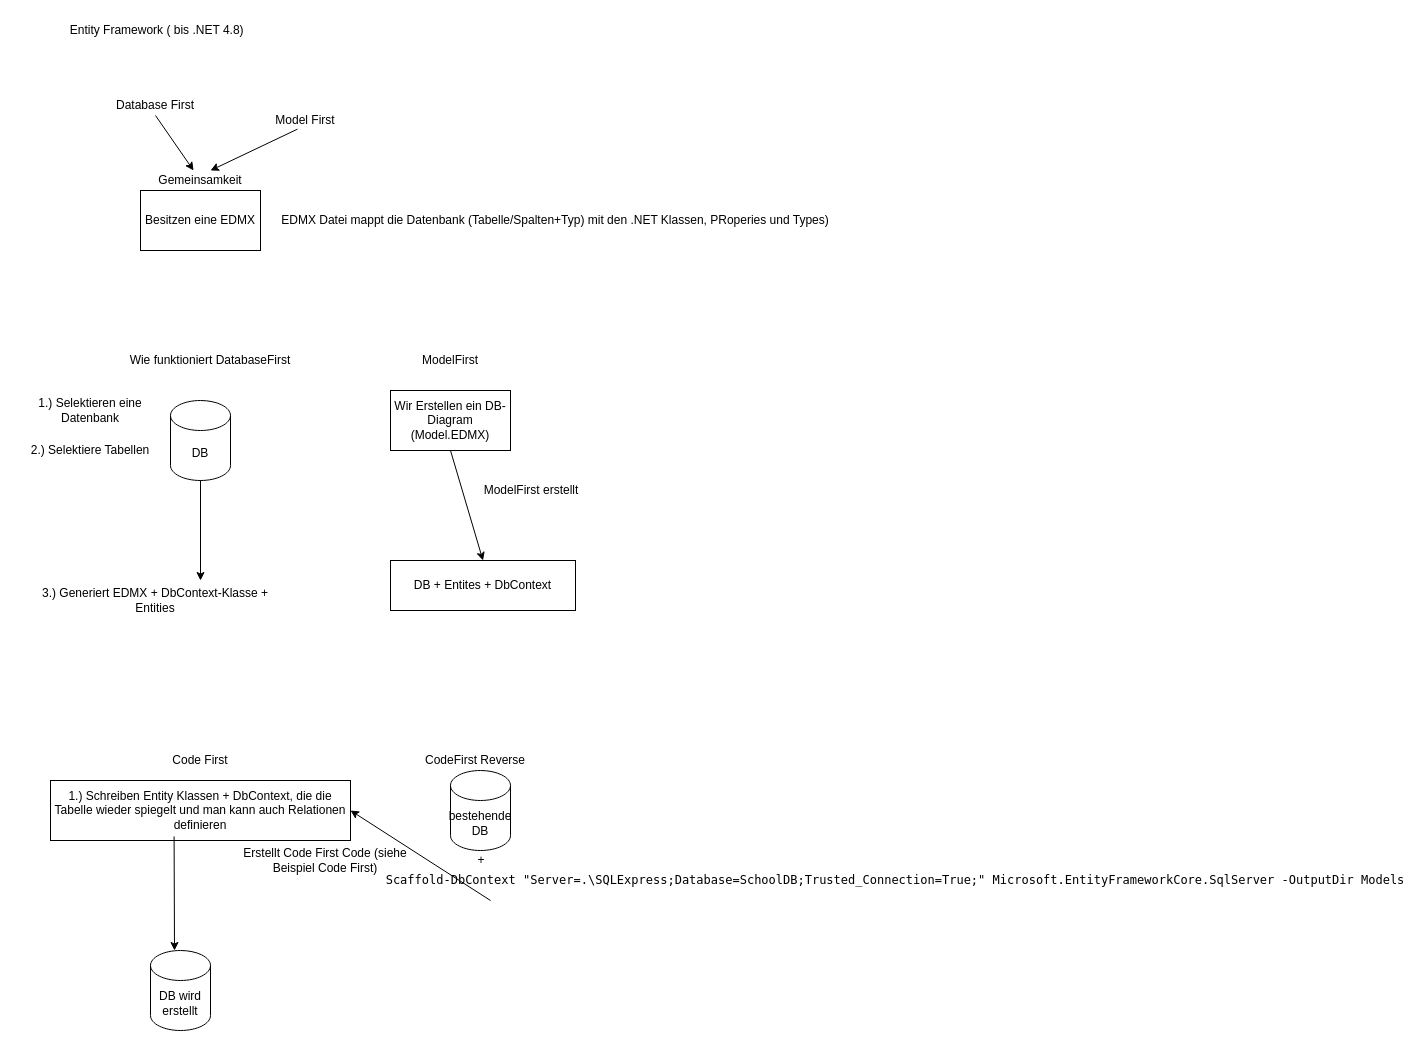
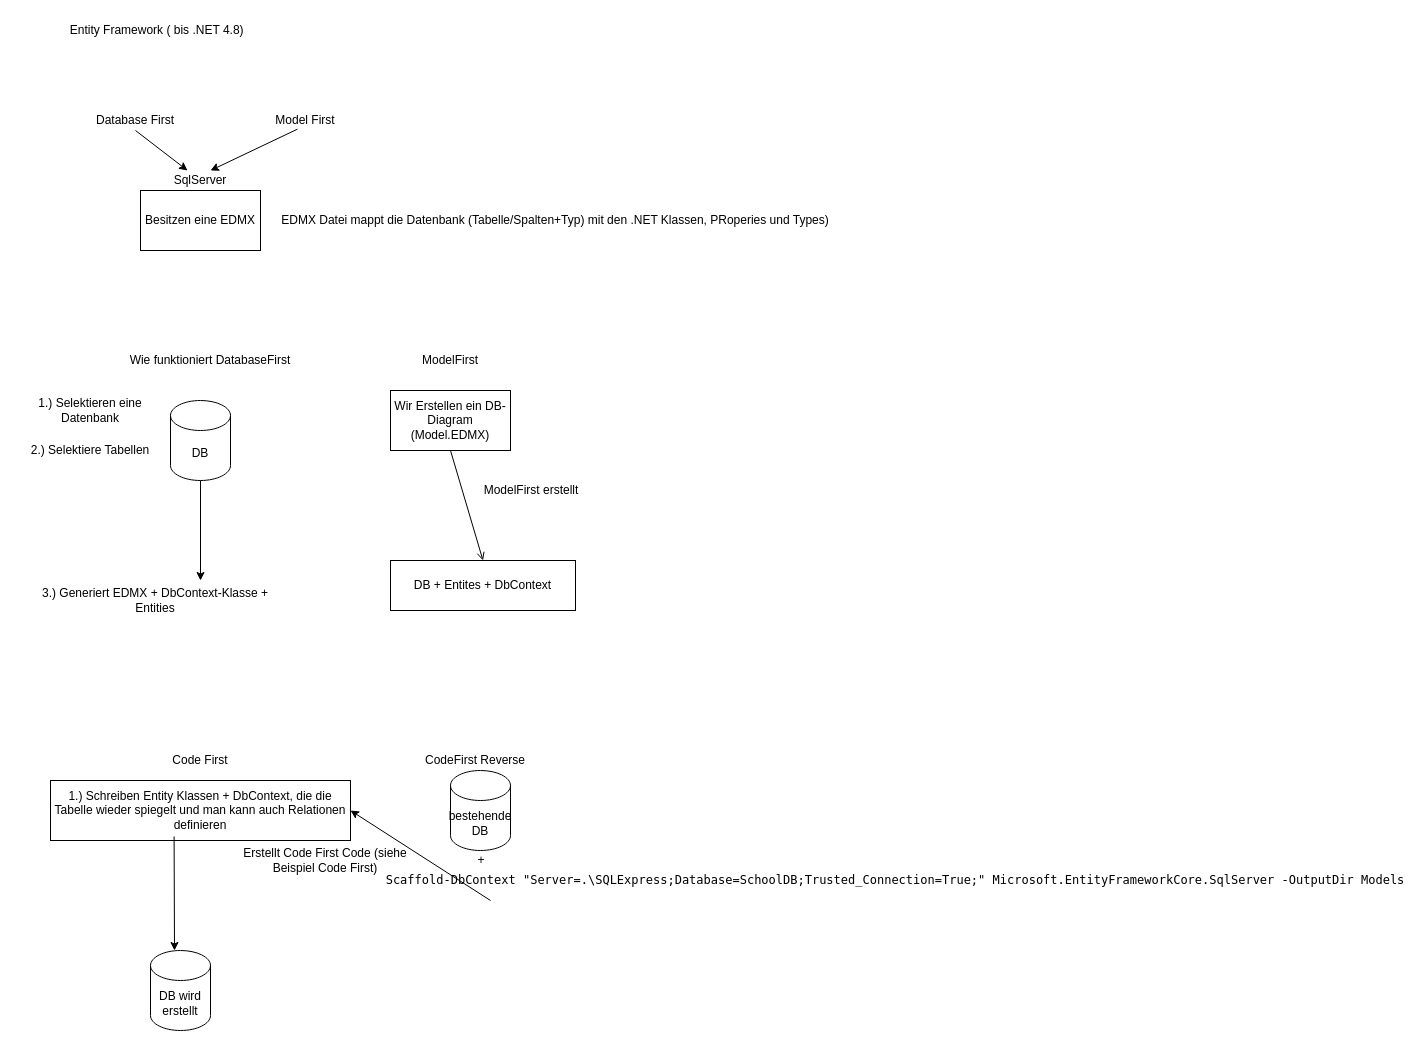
node "Database First": moved (156, 106) -> (136, 121)
node "Gemeinsamkeit": label "Gemeinsamkeit" -> "SqlServer"
edge "Wir Erstellen ein DB-Diagram (Model.EDMX)" -> "DB + Entites + DbContext": arrowhead classic -> open
